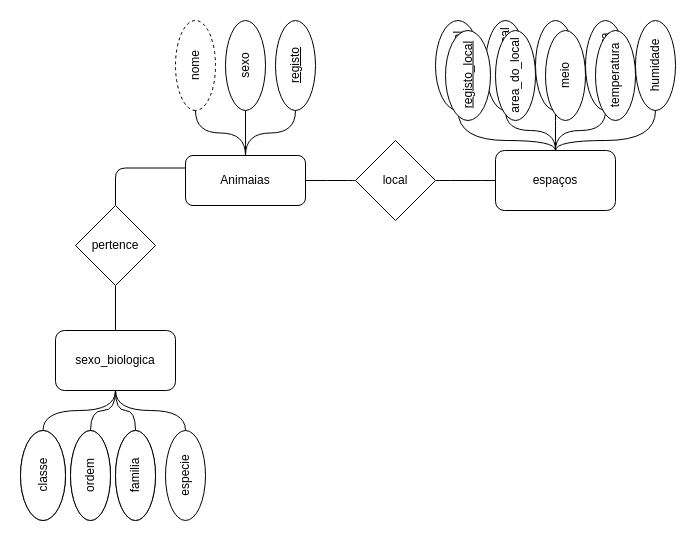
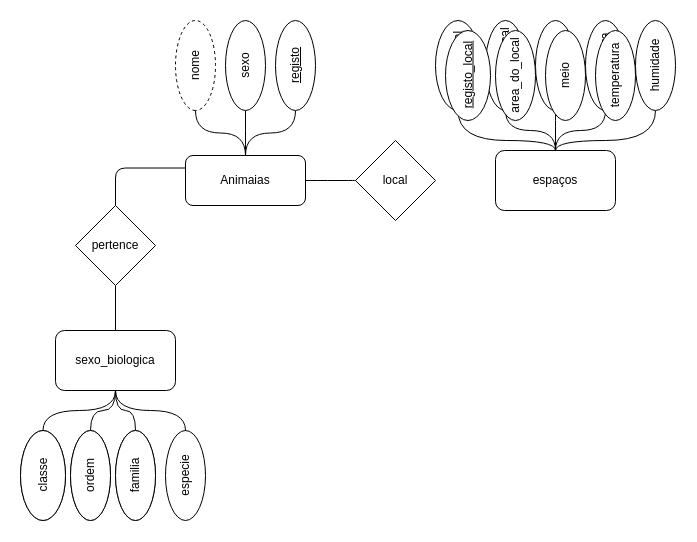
edge "local" -- "espaços": removed
